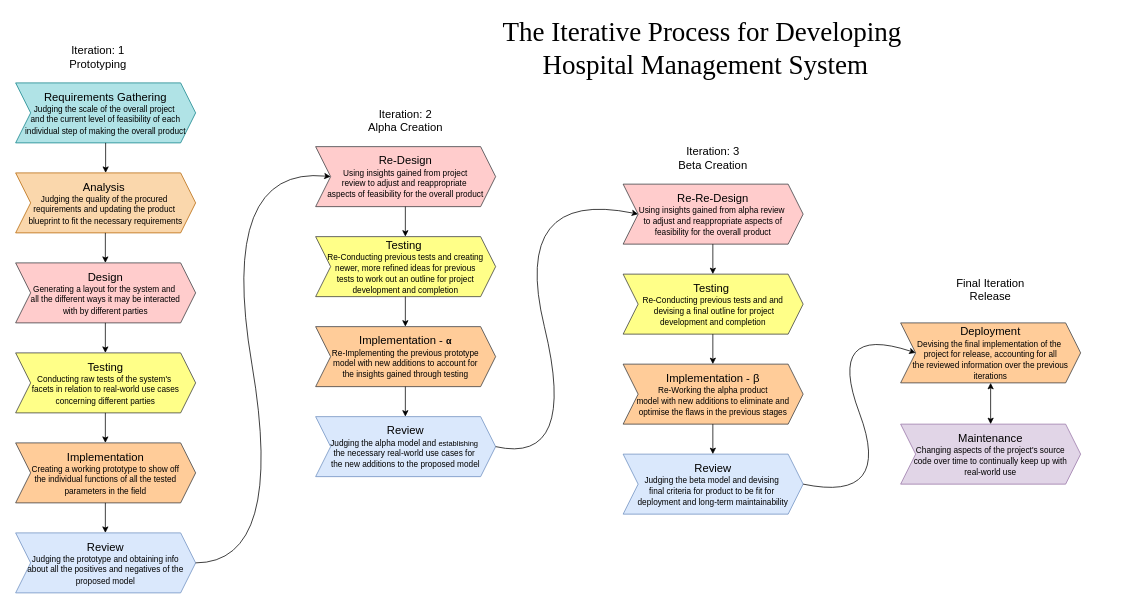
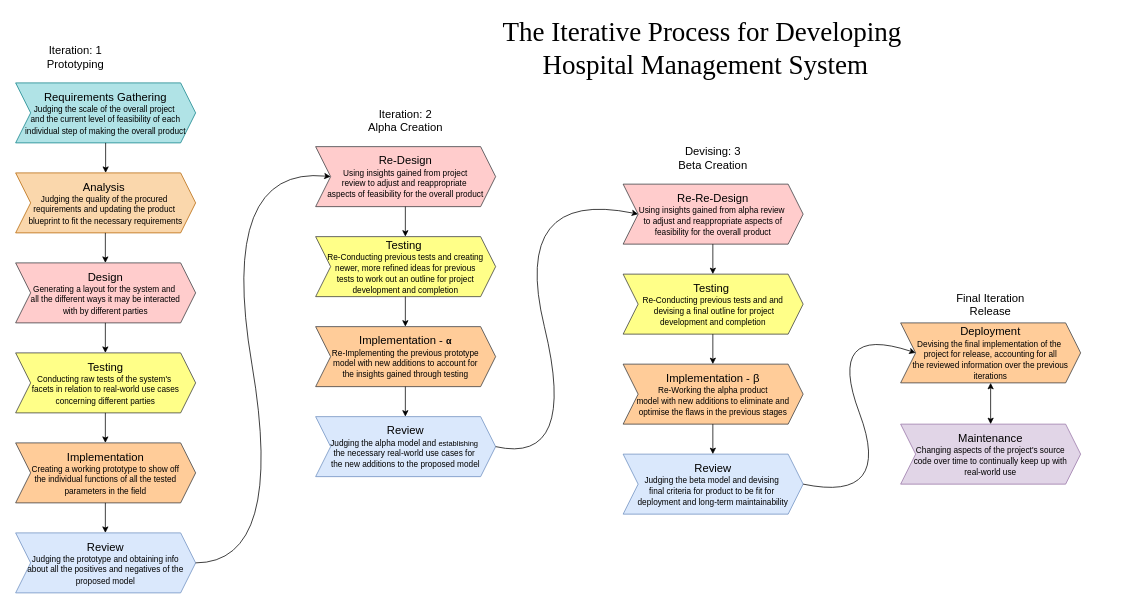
node "Iteration: 1 Prototyping": moved (98, 57) -> (75, 57)
node "Iteration: 3 Beta Creation": label "Iteration: 3 Beta Creation" -> "Devising: 3 Beta Creation"
node "Final Iteration Release": moved (990, 289) -> (990, 304)
